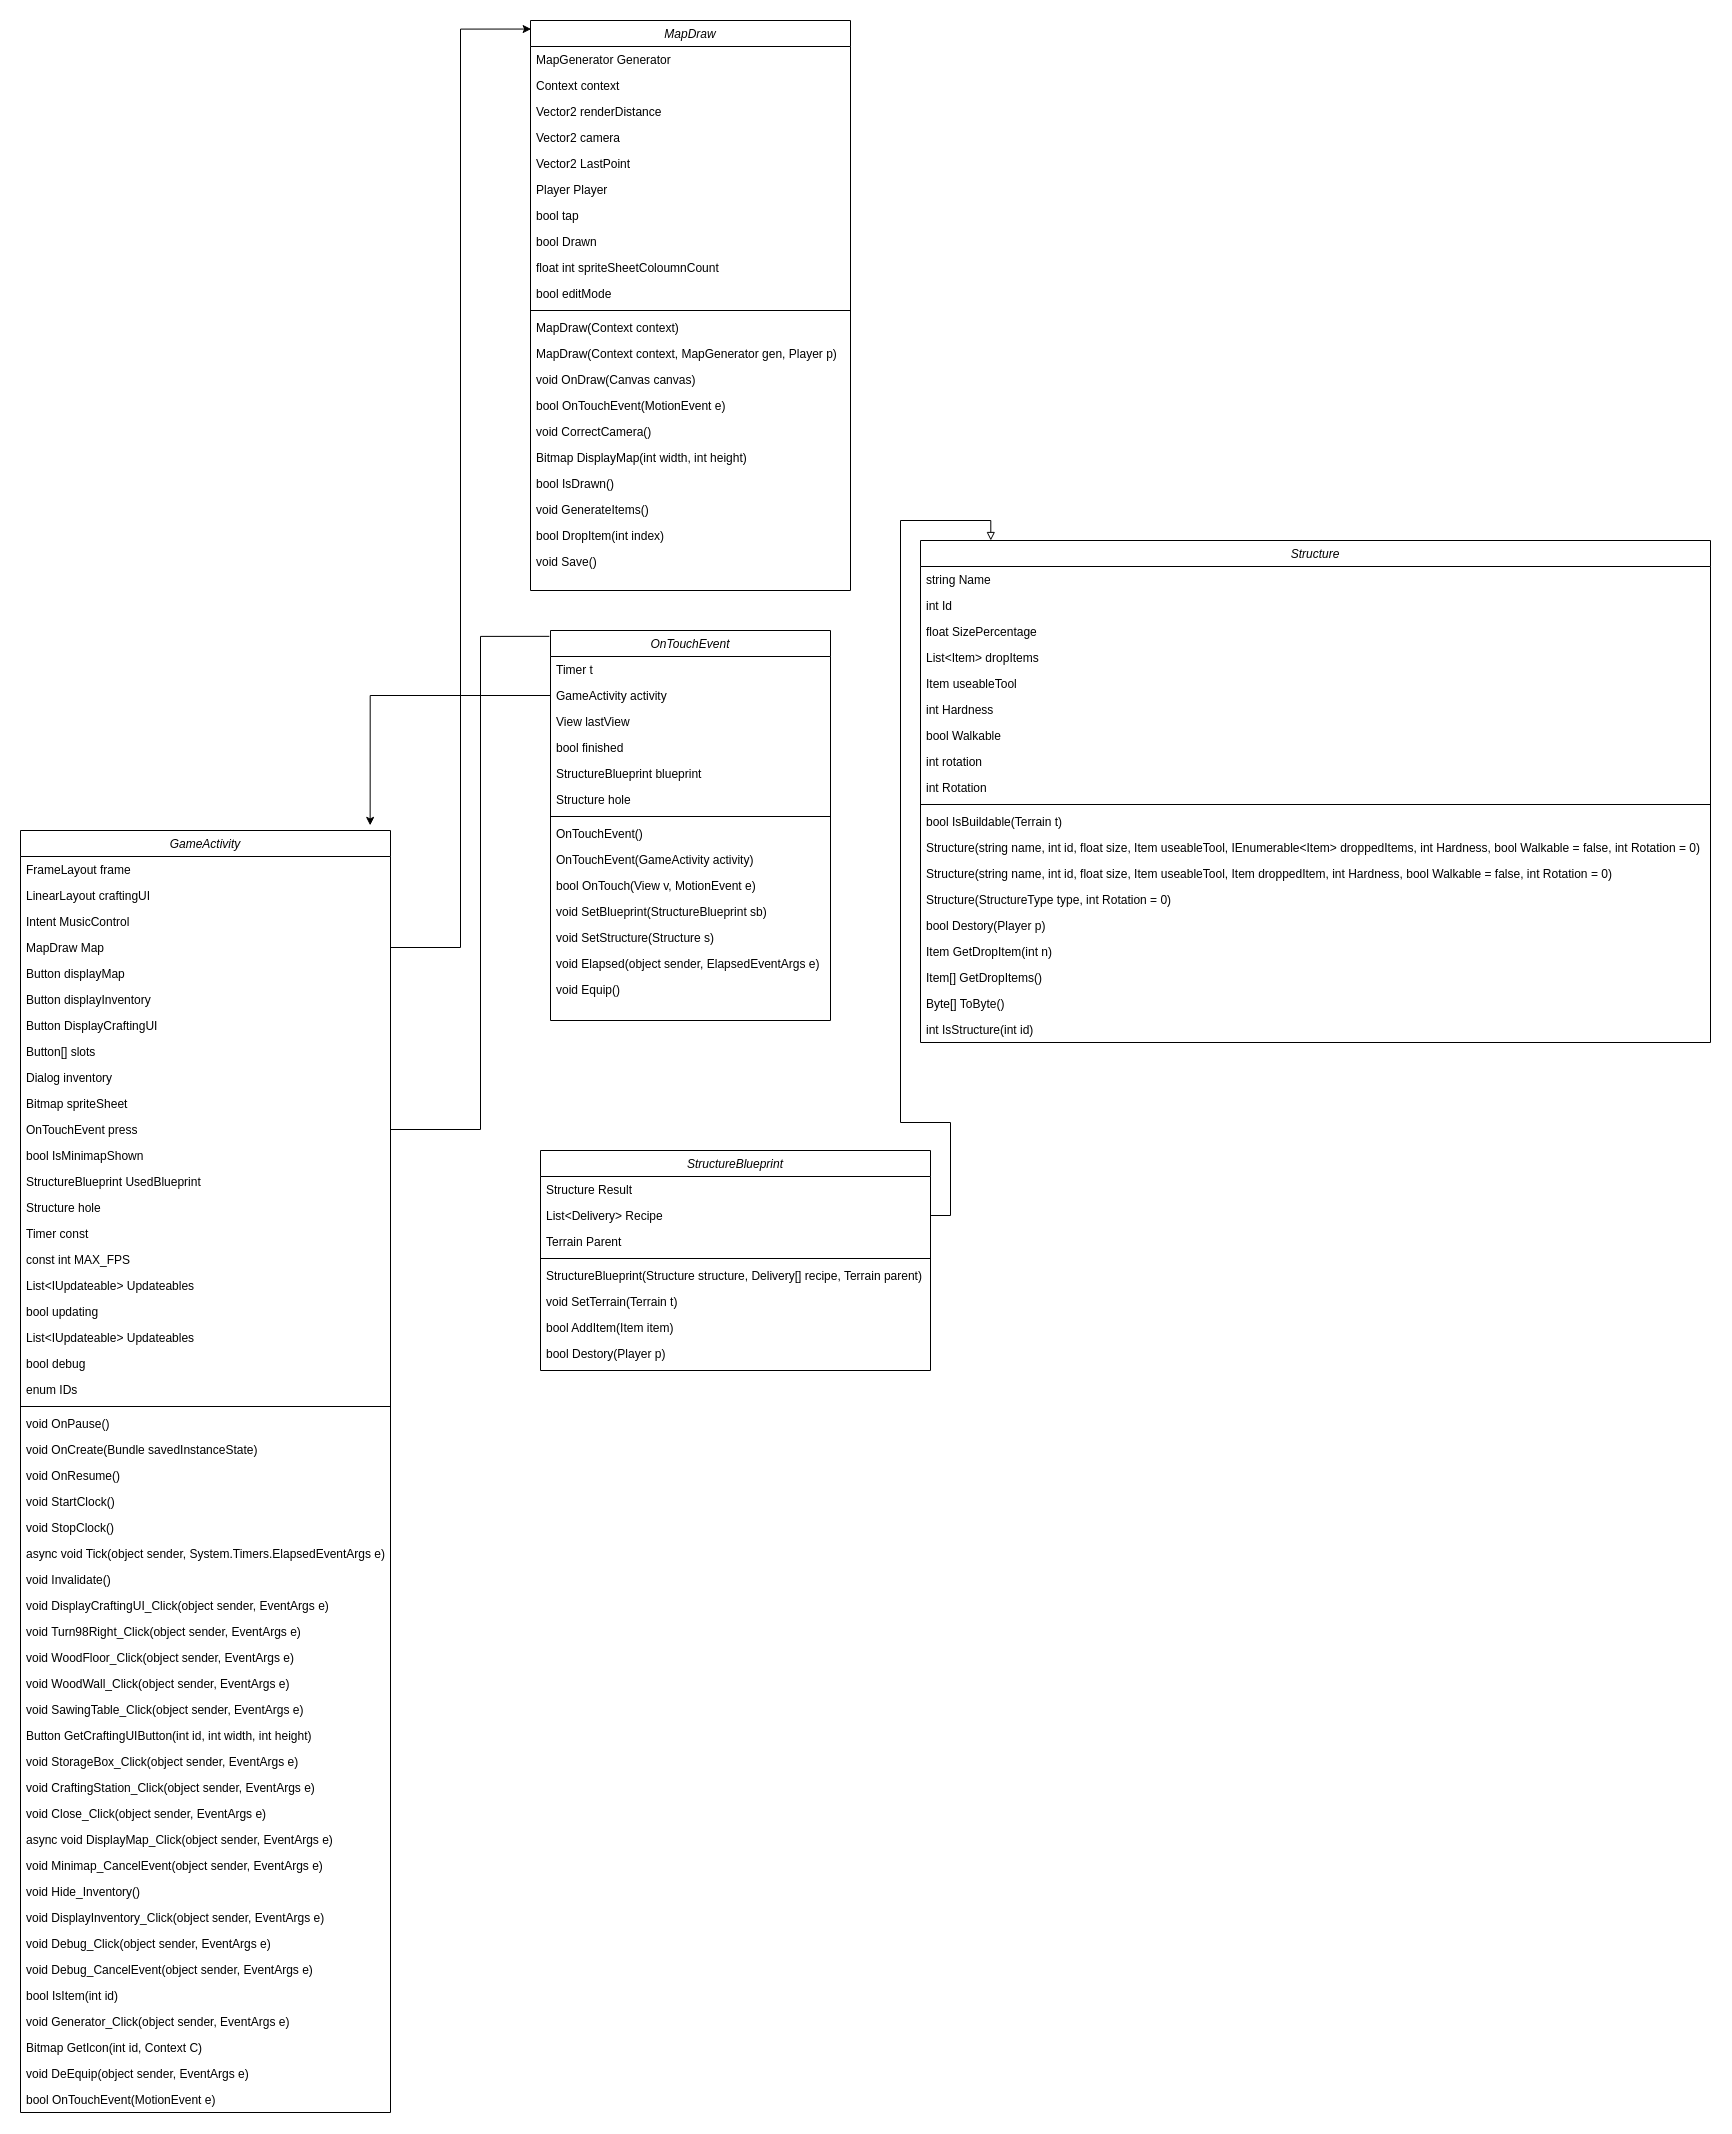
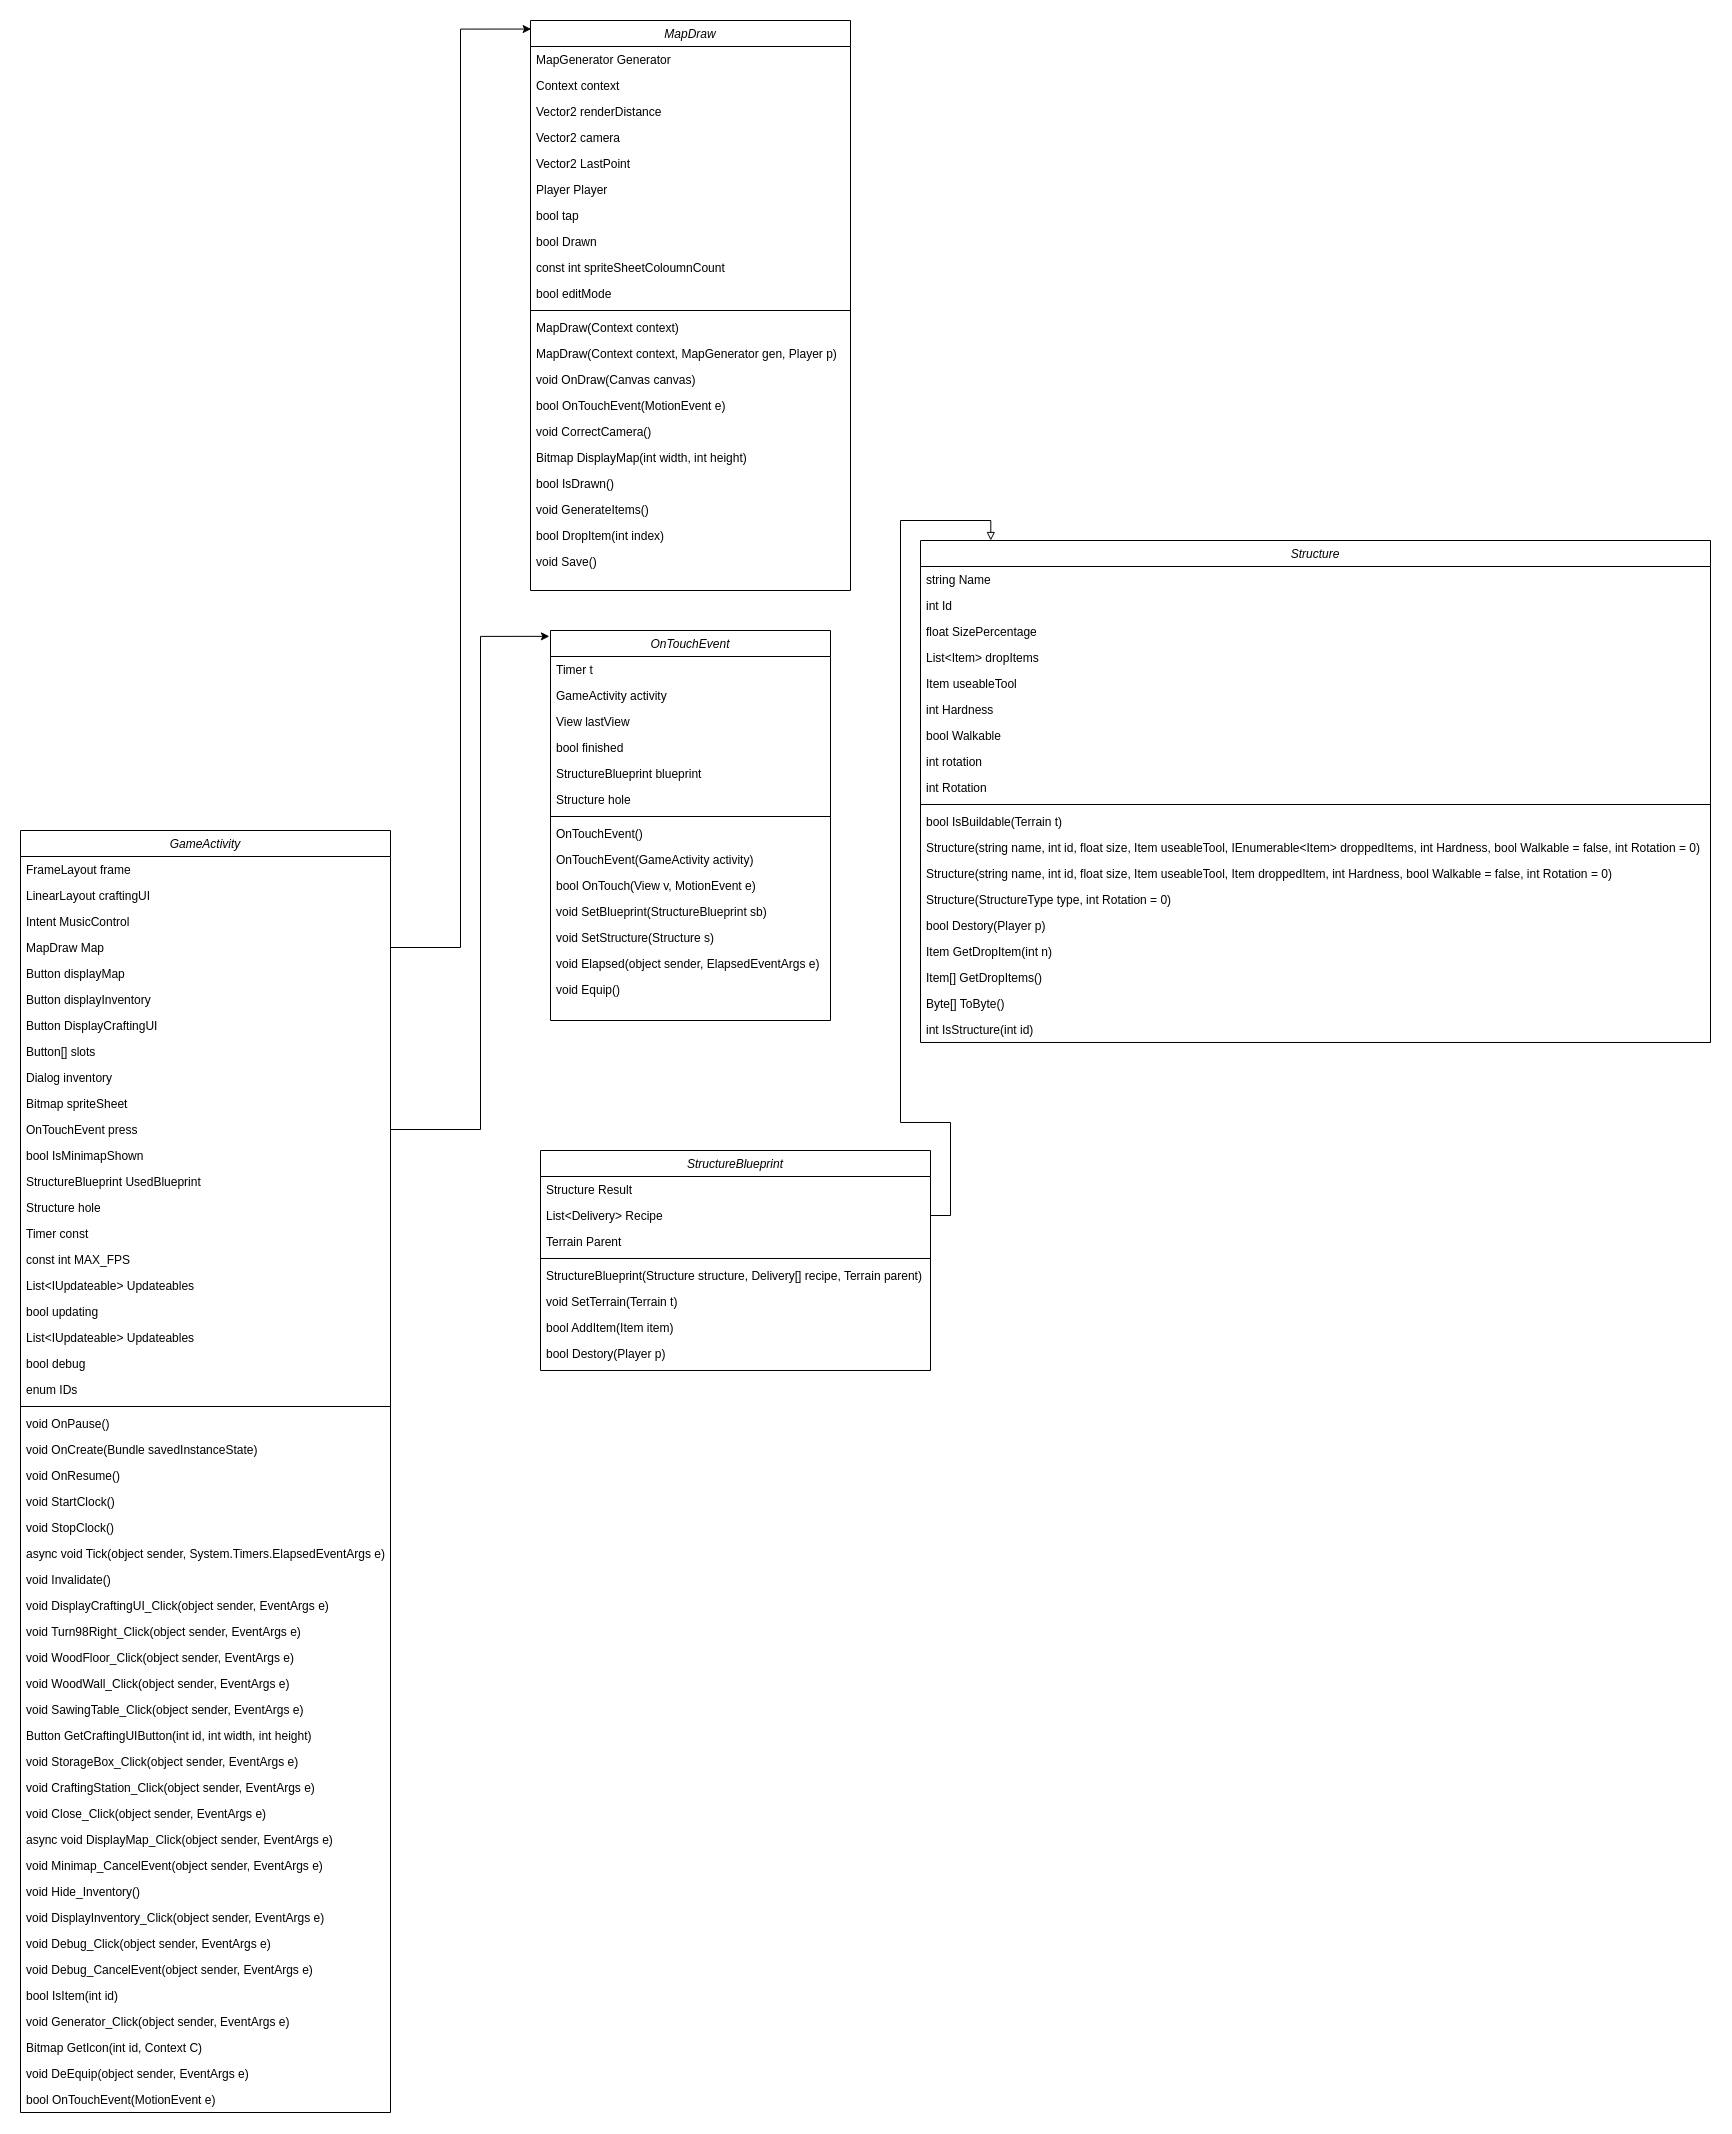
node "float int spriteSheetColoumnCount": label "float int spriteSheetColoumnCount" -> "const int spriteSheetColoumnCount"
edge "OnTouchEvent" -- "OnTouchEvent press": arrowhead none -> classic
edge "GameActivity activity" -> "GameActivity": removed
